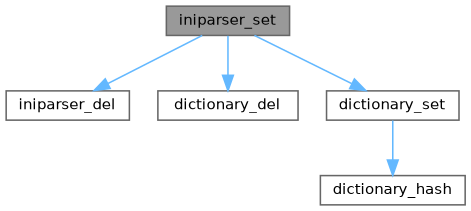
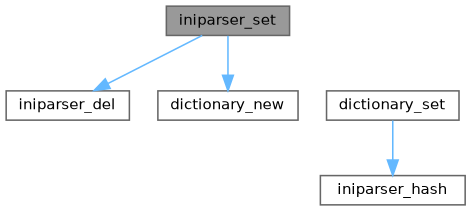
edge "iniparser_set" -> "dictionary_set": removed
node "dictionary_del": label "dictionary_del" -> "dictionary_new"
node "dictionary_hash": label "dictionary_hash" -> "iniparser_hash"
